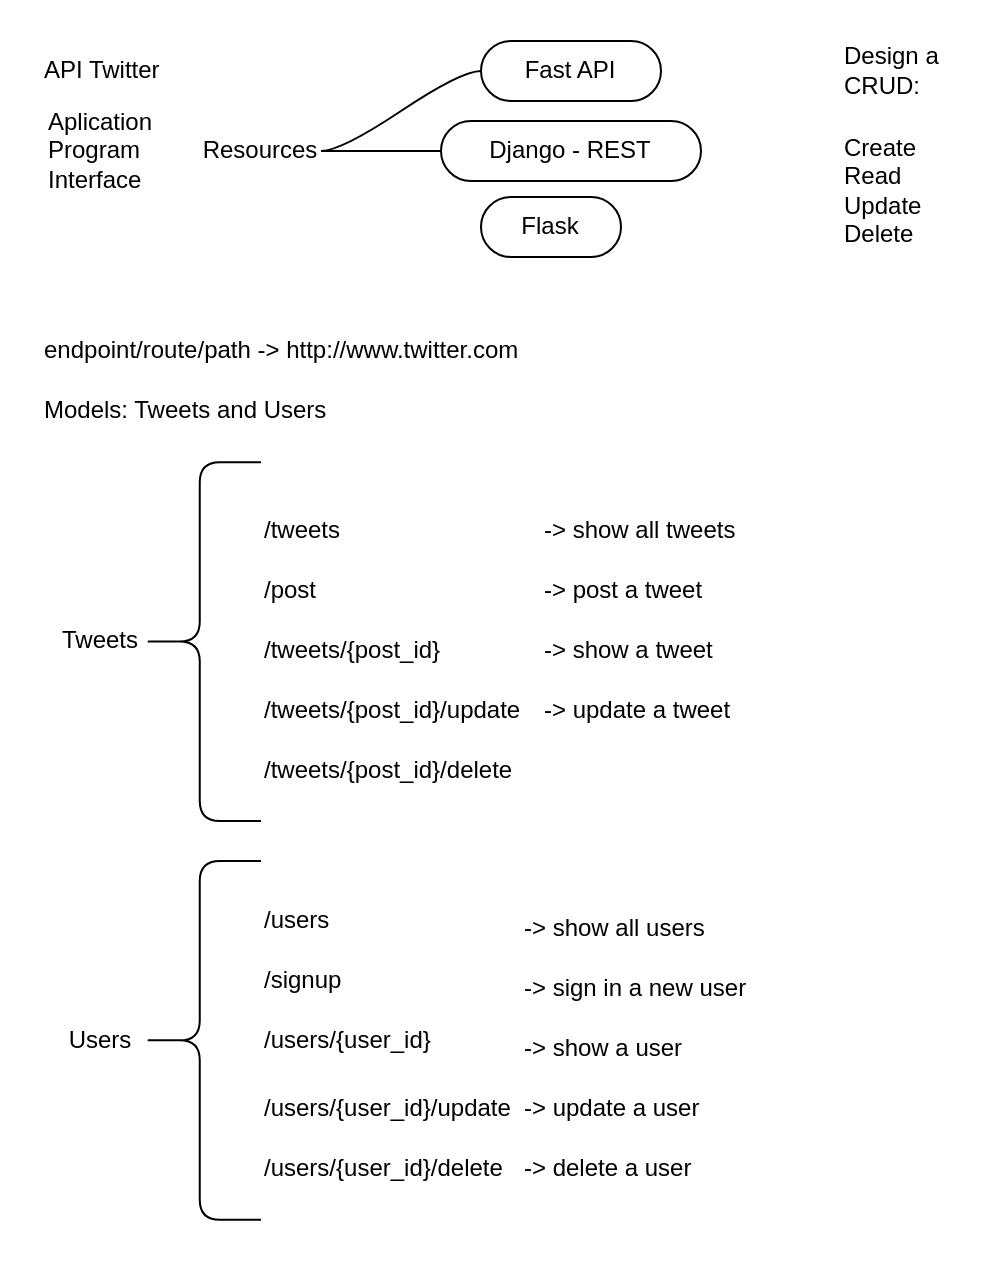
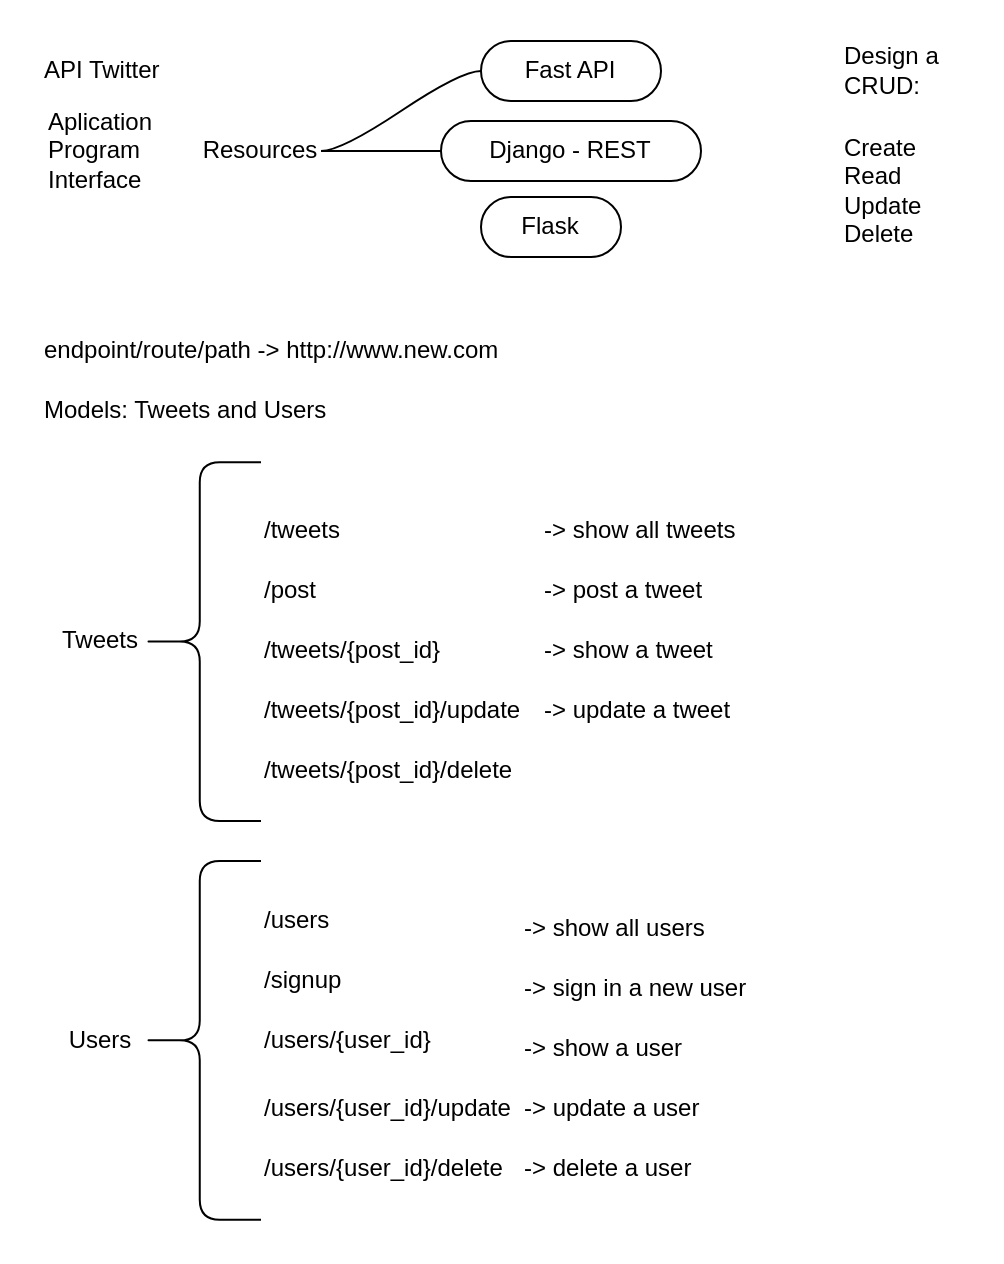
node "endpoint/route/path -> http://www.twitter.com": label "endpoint/route/path -> http://www.twitter.com" -> "endpoint/route/path -> http://www.new.com"
